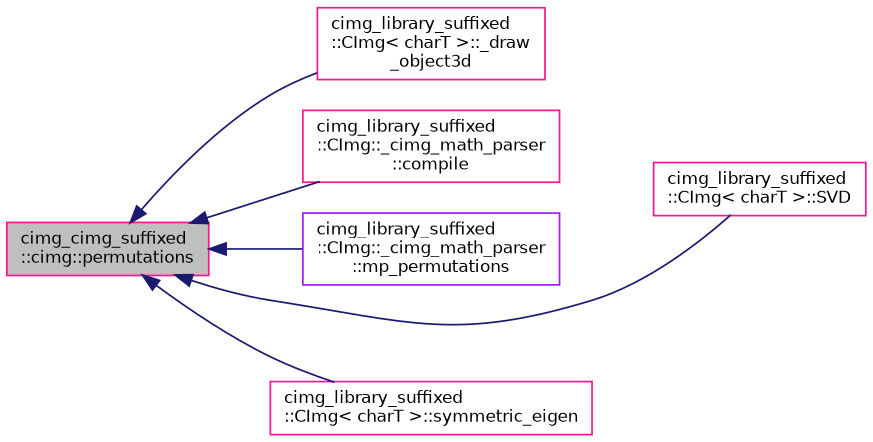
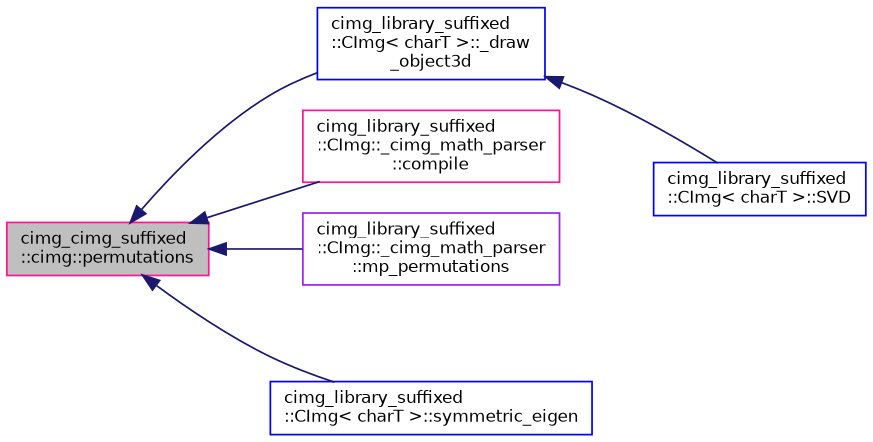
node "cimg_library_suffixed ::CImg< charT >::_draw _object3d": color deeppink -> blue
node "cimg_library_suffixed ::CImg< charT >::SVD": color deeppink -> blue
edge "cimg_library_suffixed ::CImg< charT >::SVD" -> "cimg_cimg_suffixed ::cimg::permutations": now "cimg_library_suffixed ::CImg< charT >::SVD" -> "cimg_library_suffixed ::CImg< charT >::_draw _object3d"
node "cimg_library_suffixed ::CImg< charT >::symmetric_eigen": color deeppink -> blue
